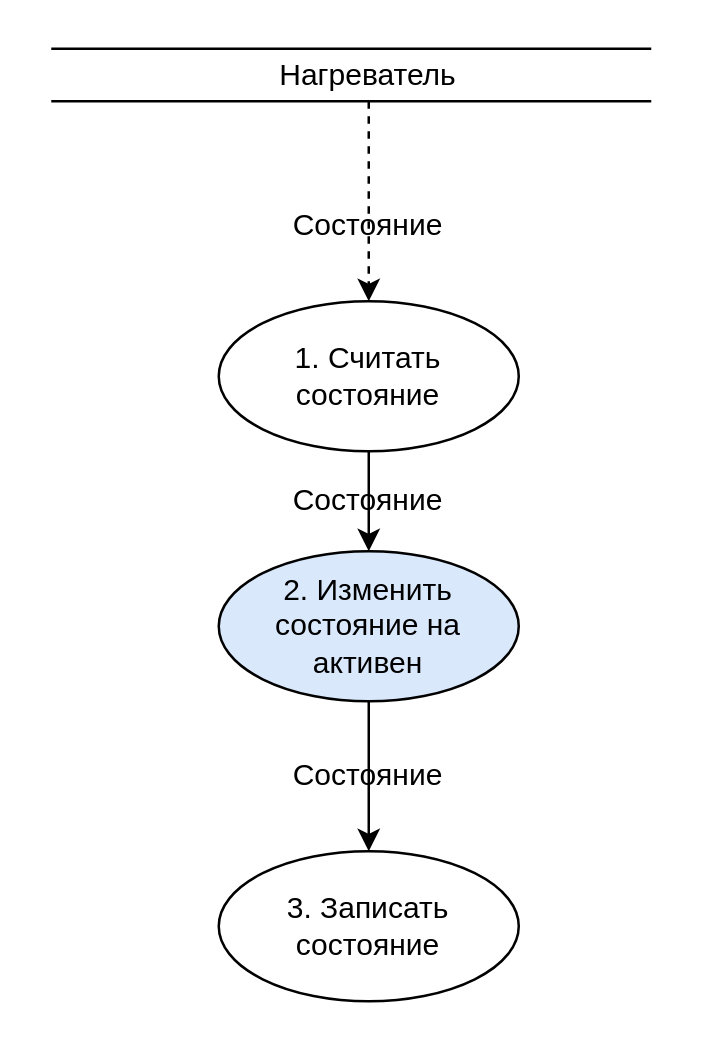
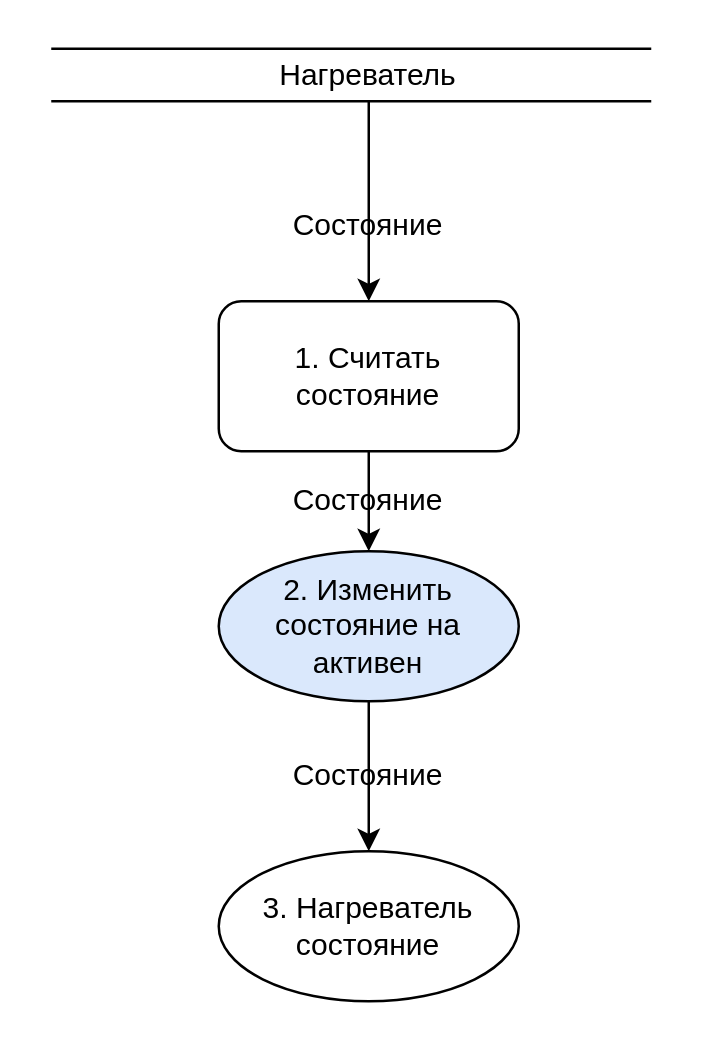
edge "Нагреватель" -> "1. Считать состояние": style dashed -> solid
node "1. Считать состояние": shape ellipse -> rounded rectangle
node "3. Записать состояние": label "3. Записать состояние" -> "3. Нагреватель состояние"
